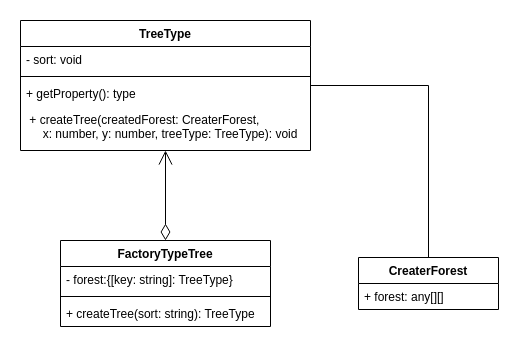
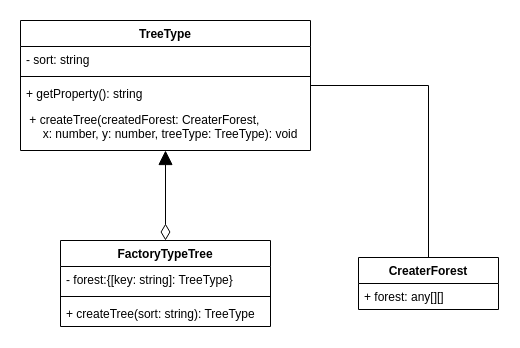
node "- sort: void": label "- sort: void" -> "- sort: string"
node "+ getProperty(): type": label "+ getProperty(): type" -> "+ getProperty(): string"
edge "TreeType" -- "FactoryTypeTree": arrowhead open -> block
